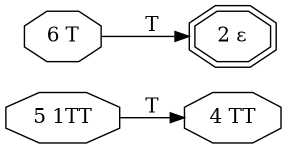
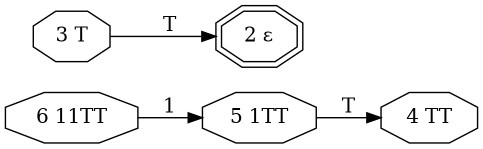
node "6 T": label "6 T" -> "3 T"
node "6 11TT": added
